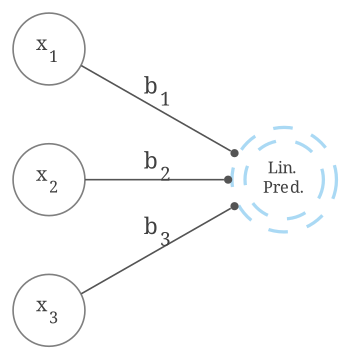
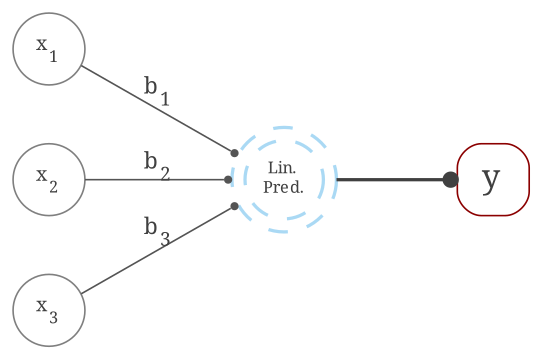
node "y": added
